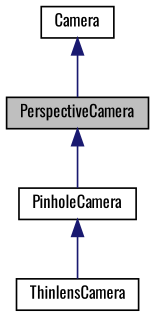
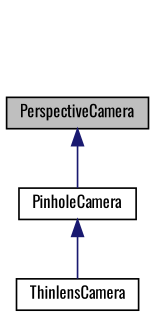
node "Camera": removed
